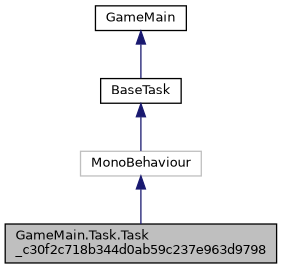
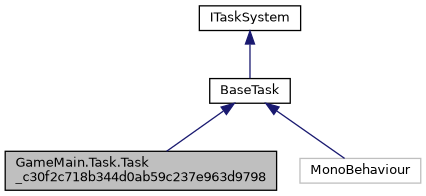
node "GameMain": label "GameMain" -> "ITaskSystem"
edge "GameMain.Task.Task _c30f2c718b344d0ab59c237e963d9798" -> "MonoBehaviour": now "GameMain.Task.Task _c30f2c718b344d0ab59c237e963d9798" -> "BaseTask"
